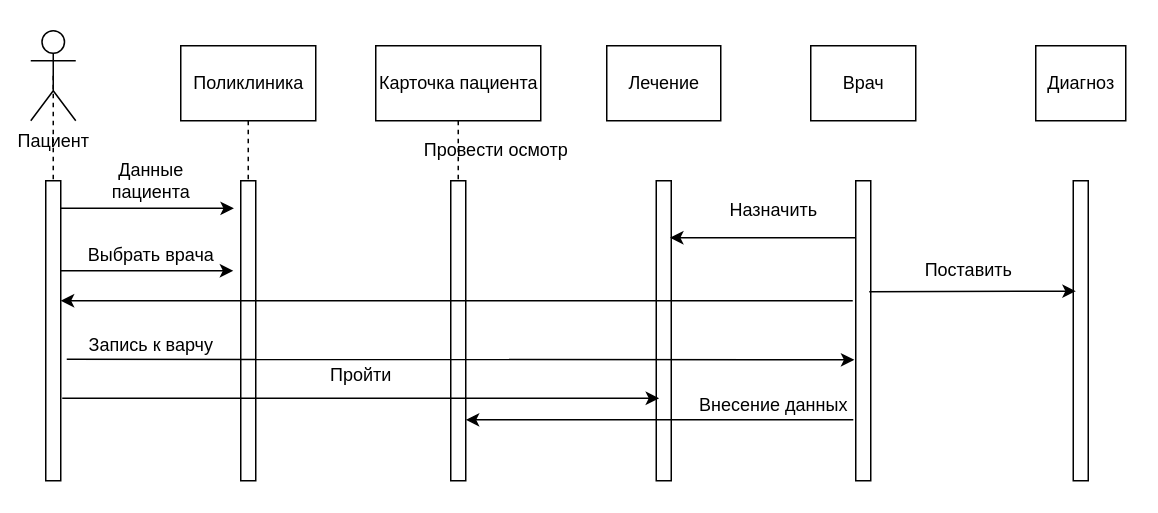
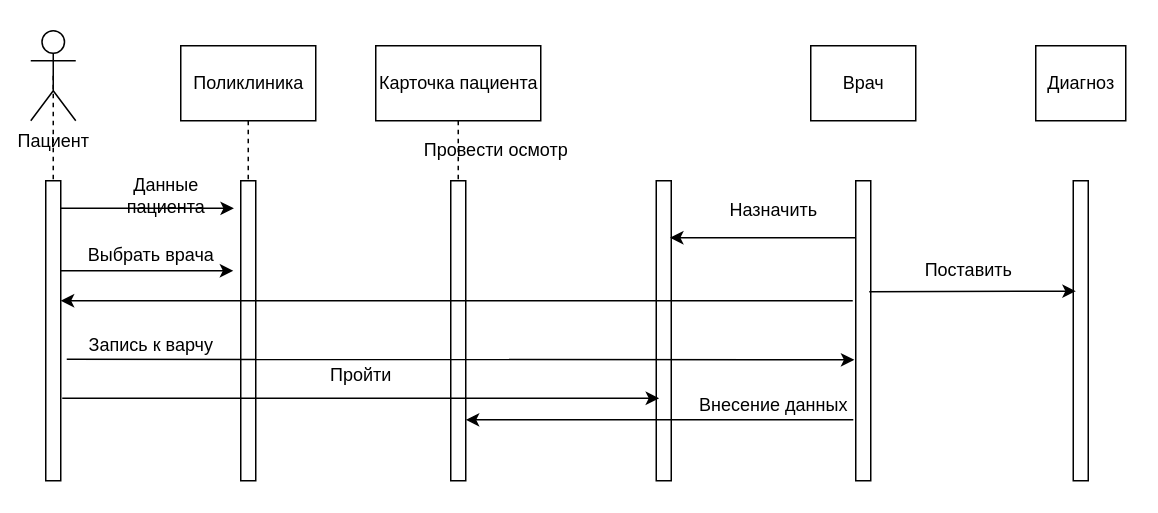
node "Лечение": removed
node "Данные пациента": moved (151, 181) -> (166, 196)
